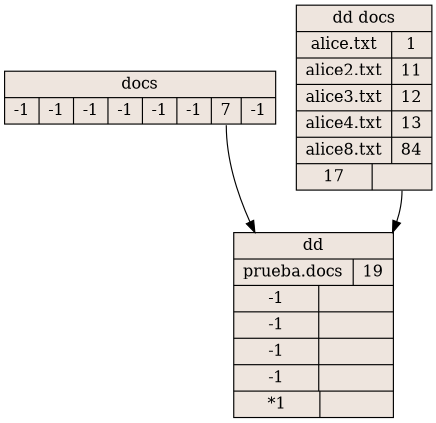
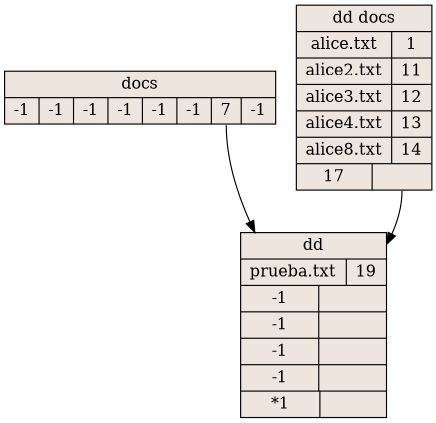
node "dd docs": text "84" -> "14"
node "dd": text "prueba.docs" -> "prueba.txt"
